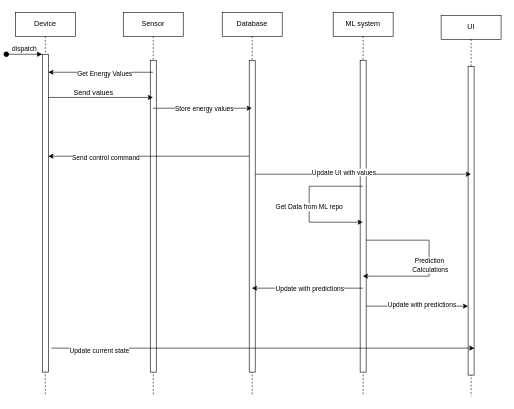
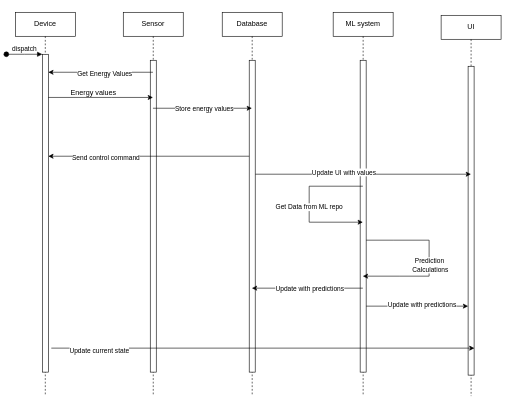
node "Send values": label "Send values" -> "Energy values"
